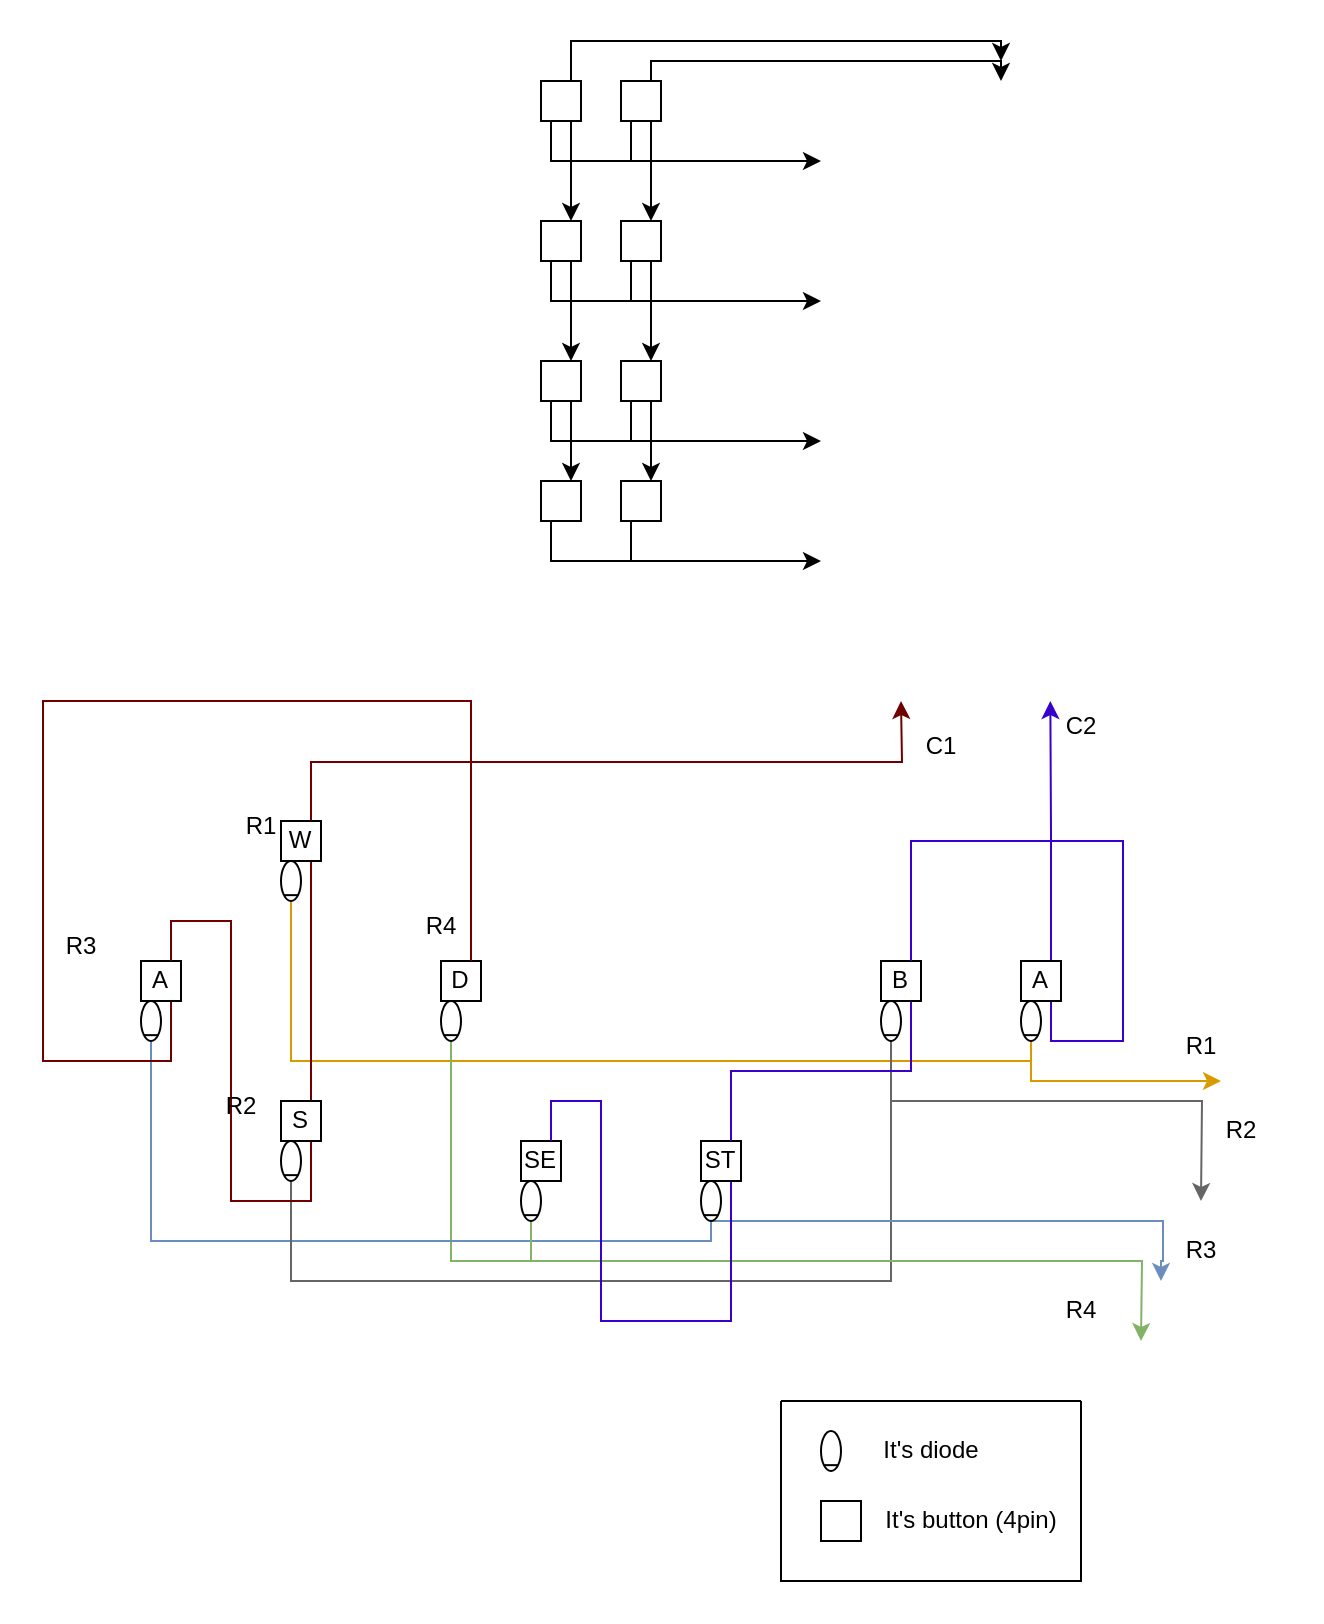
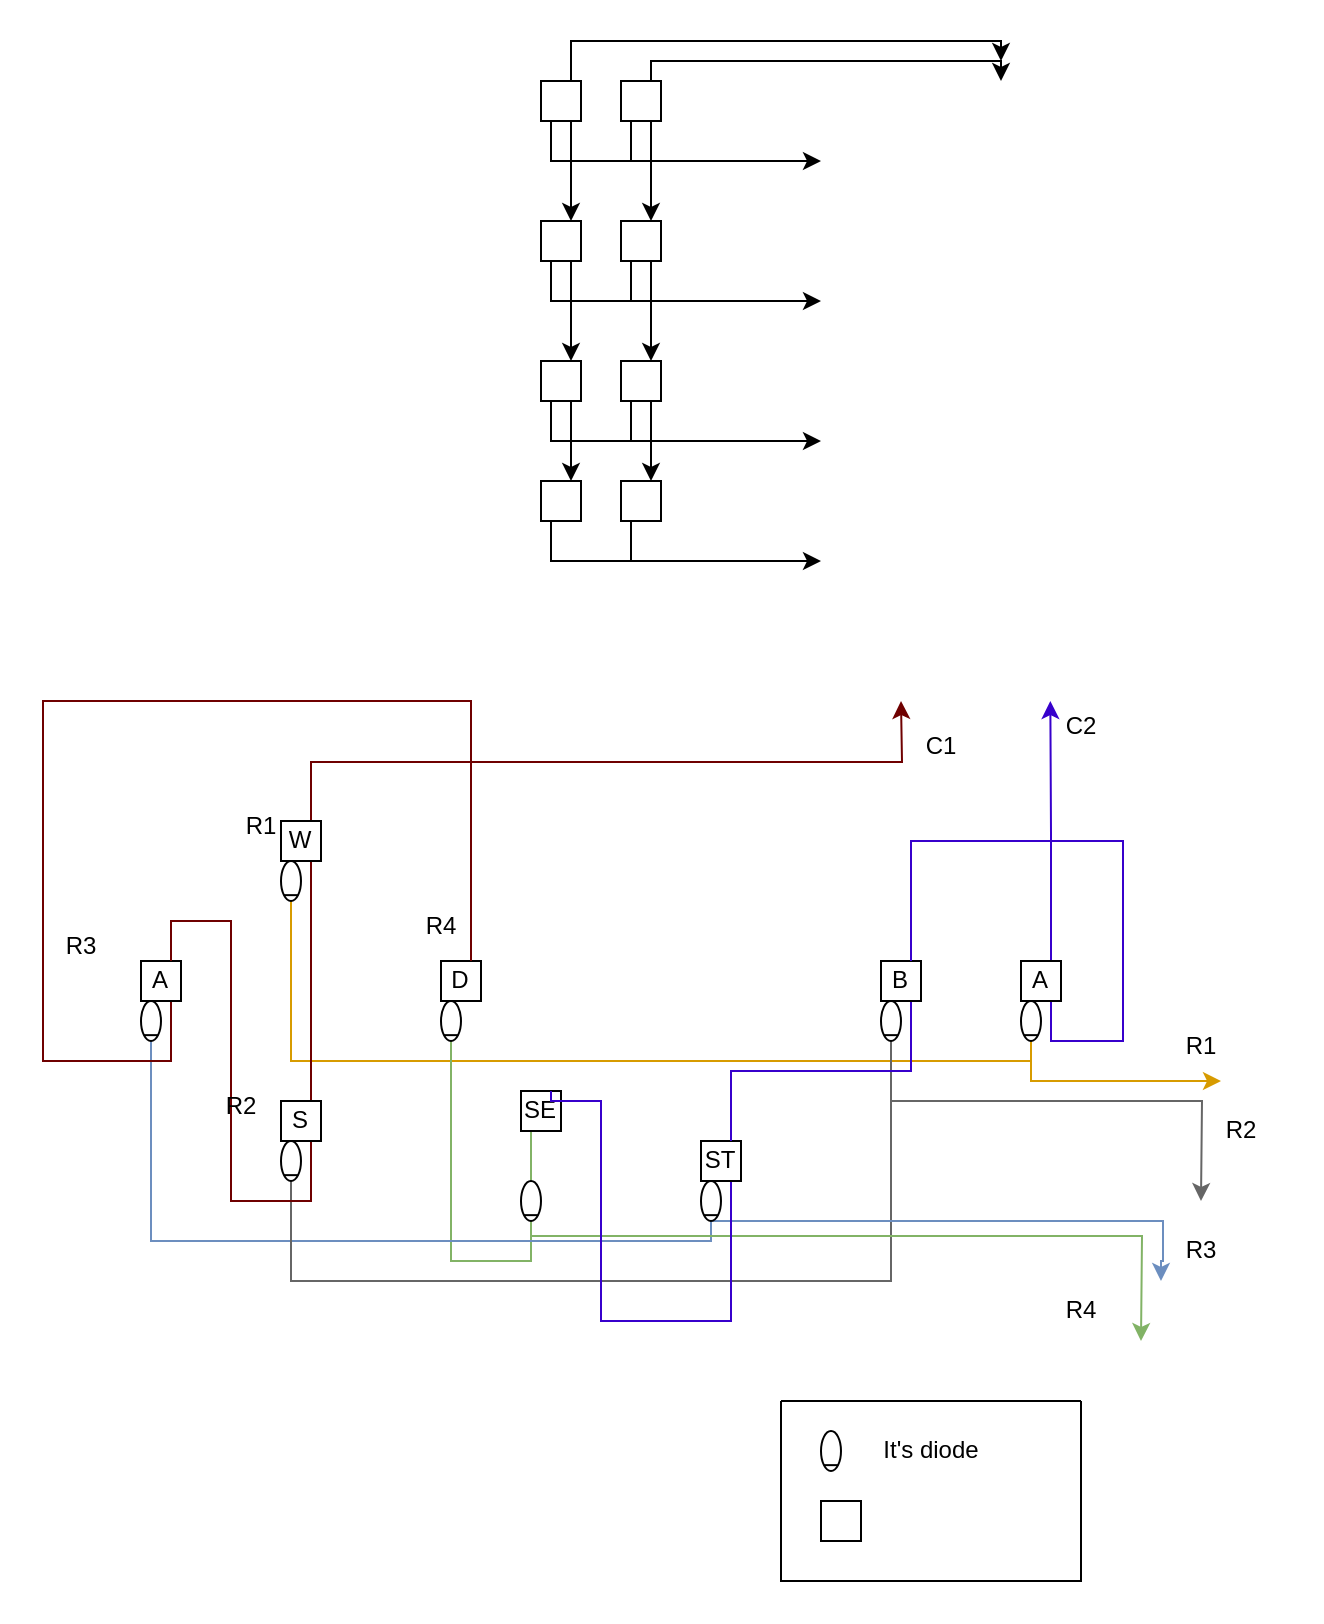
node "SE": moved (541, 1161) -> (541, 1111)
node "It's button (4pin)": removed
